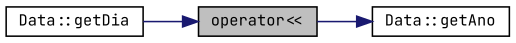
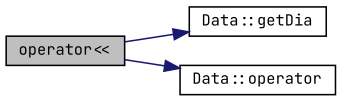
edge "Data::getDia" -> "operator<<": reversed
node "Data::getAno": label "Data::getAno" -> "Data::operator"
